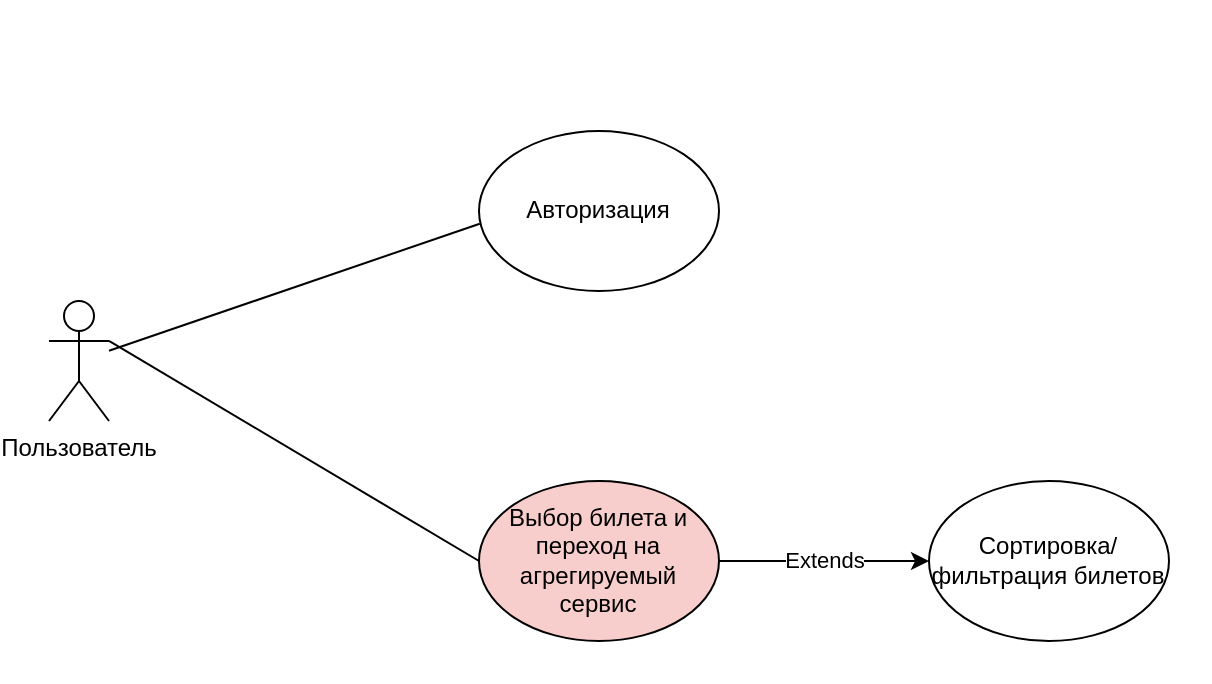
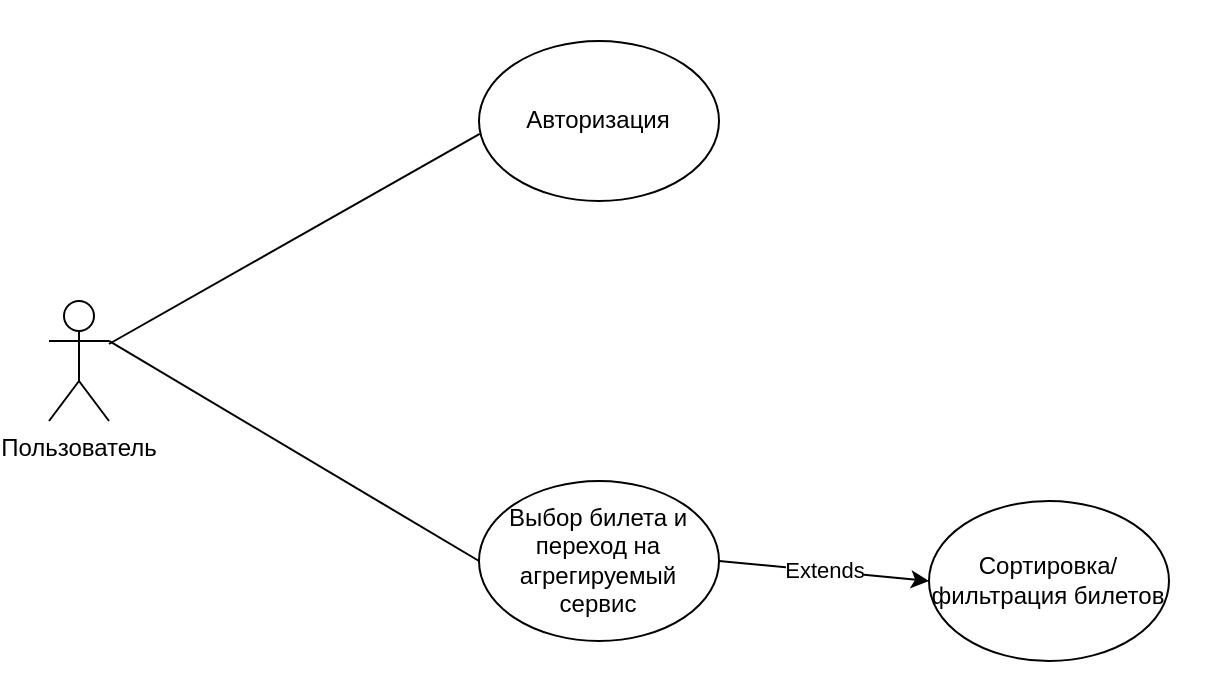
node "Авторизация": moved (599, 211) -> (599, 121)
node "Выбор билета и переход на агрегируемый сервис": fillcolor #f8cecc -> #ffffff
node "Сортировка/фильтрация билетов": moved (1049, 561) -> (1049, 581)
